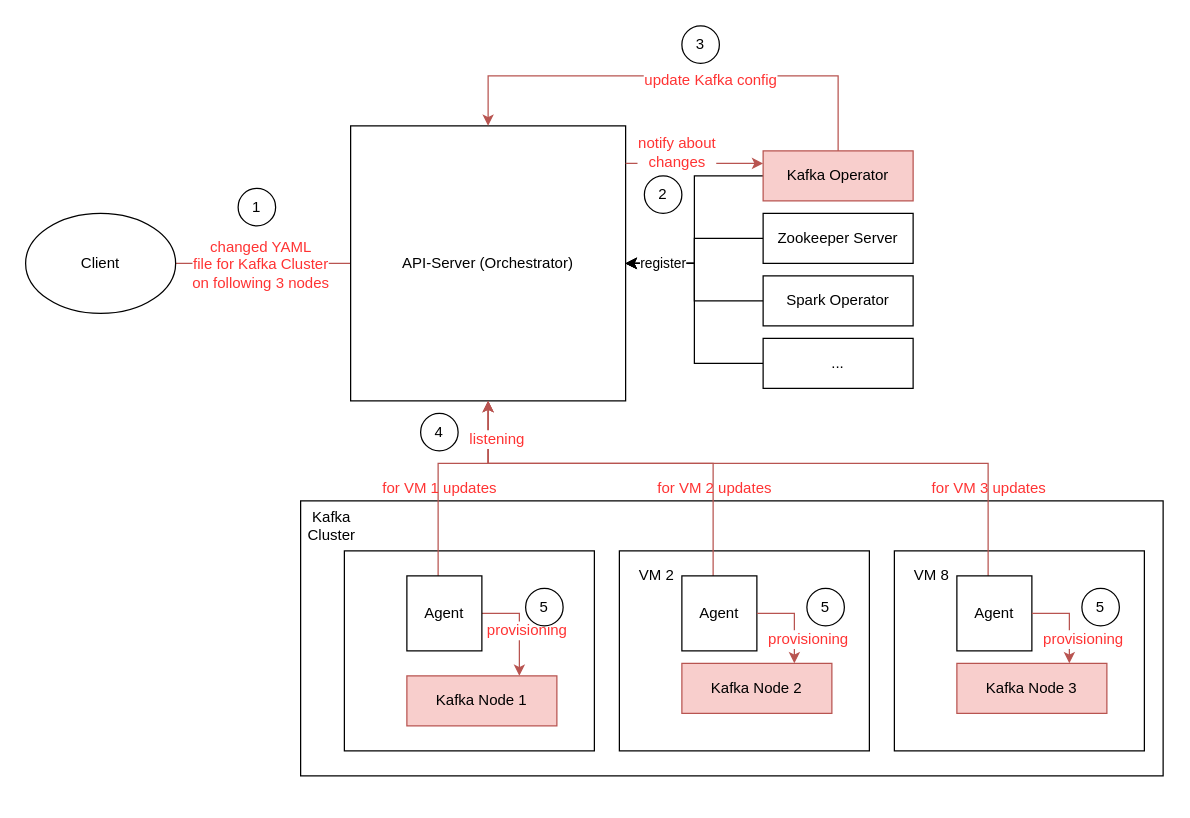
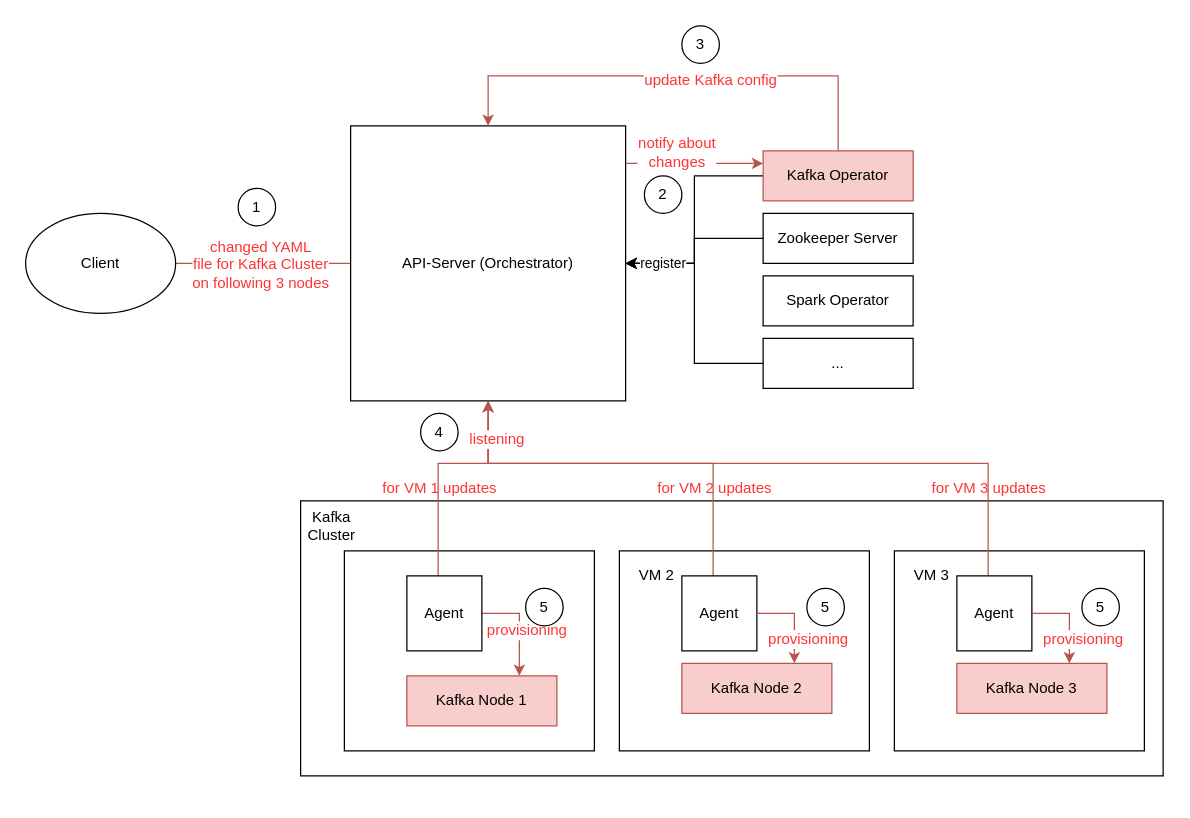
edge "Spark Operator" -> "API-Server (Orchestrator)": removed
node "VM 8": label "VM 8" -> "VM 3"
